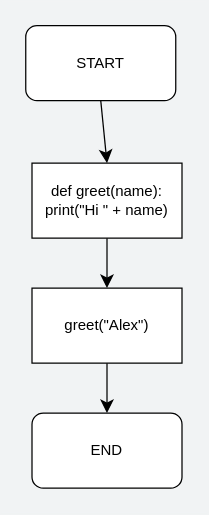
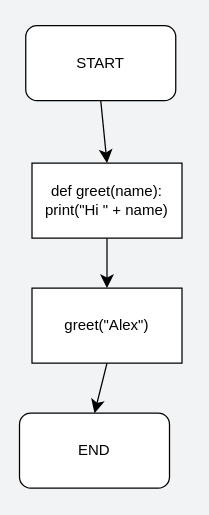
node "END": moved (107, 451) -> (94, 451)
